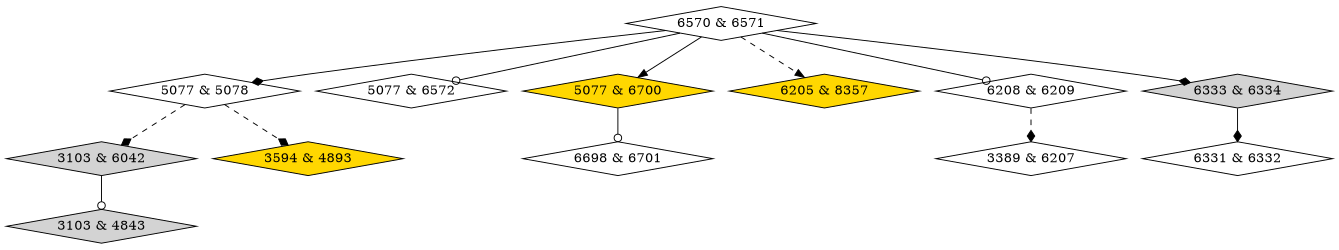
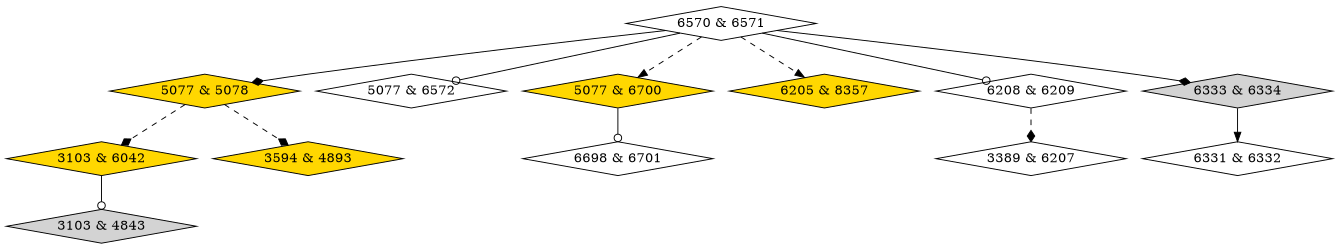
edge "6570 & 6571" -> "5077 & 6700": style solid -> dashed
node "5077 & 5078": fillcolor white -> gold
edge "6333 & 6334" -> "6331 & 6332": arrowhead diamond -> normal
node "3103 & 6042": fillcolor lightgrey -> gold
